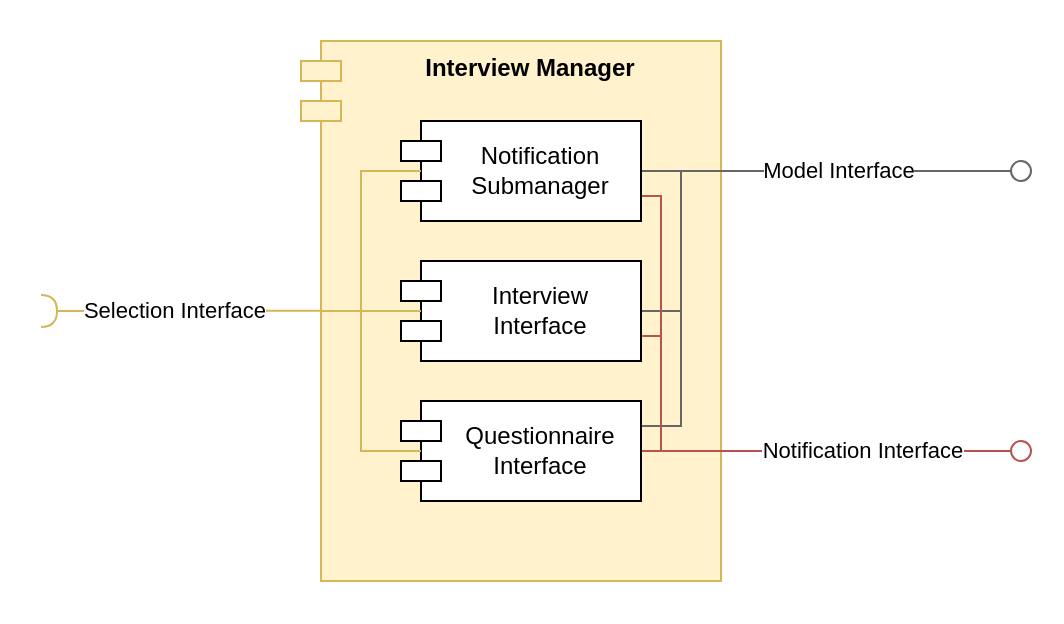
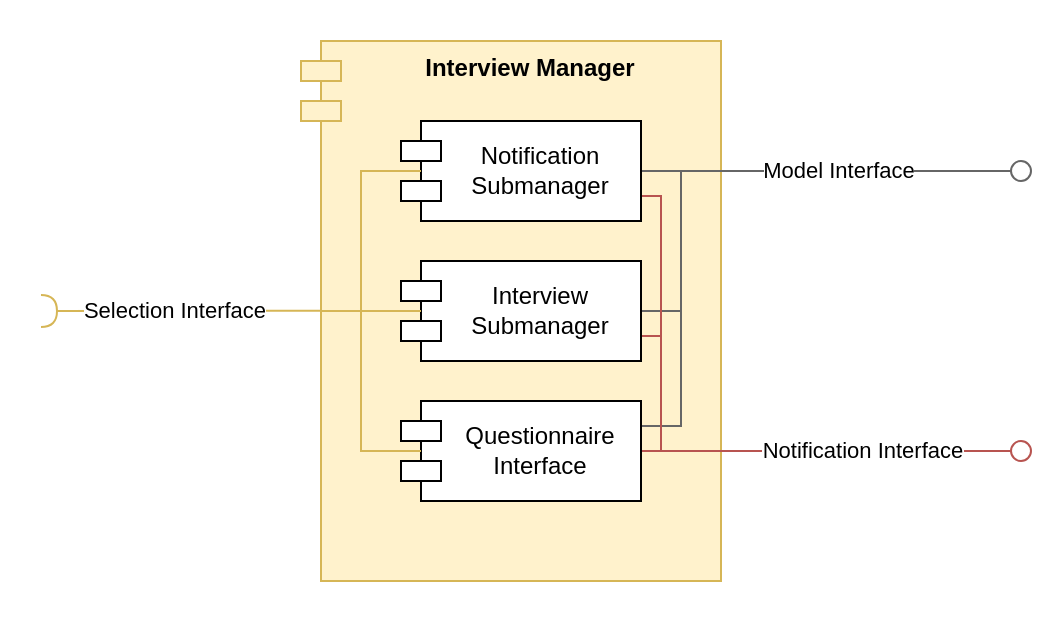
node "Interview Interface": label "Interview Interface" -> "Interview Submanager"
